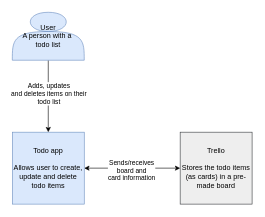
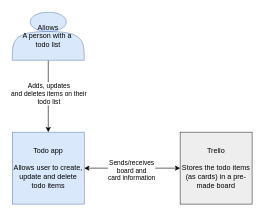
node "User A person with a todo list": label "User A person with a todo list" -> "Allows A person with a todo list"
